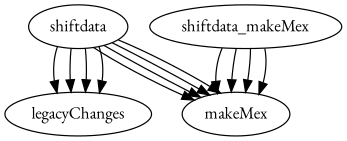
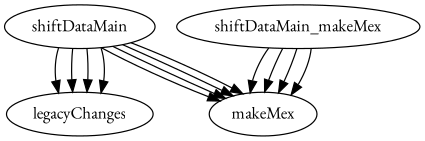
node "shiftdata": label "shiftdata" -> "shiftDataMain"
node "shiftdata_makeMex": label "shiftdata_makeMex" -> "shiftDataMain_makeMex"
